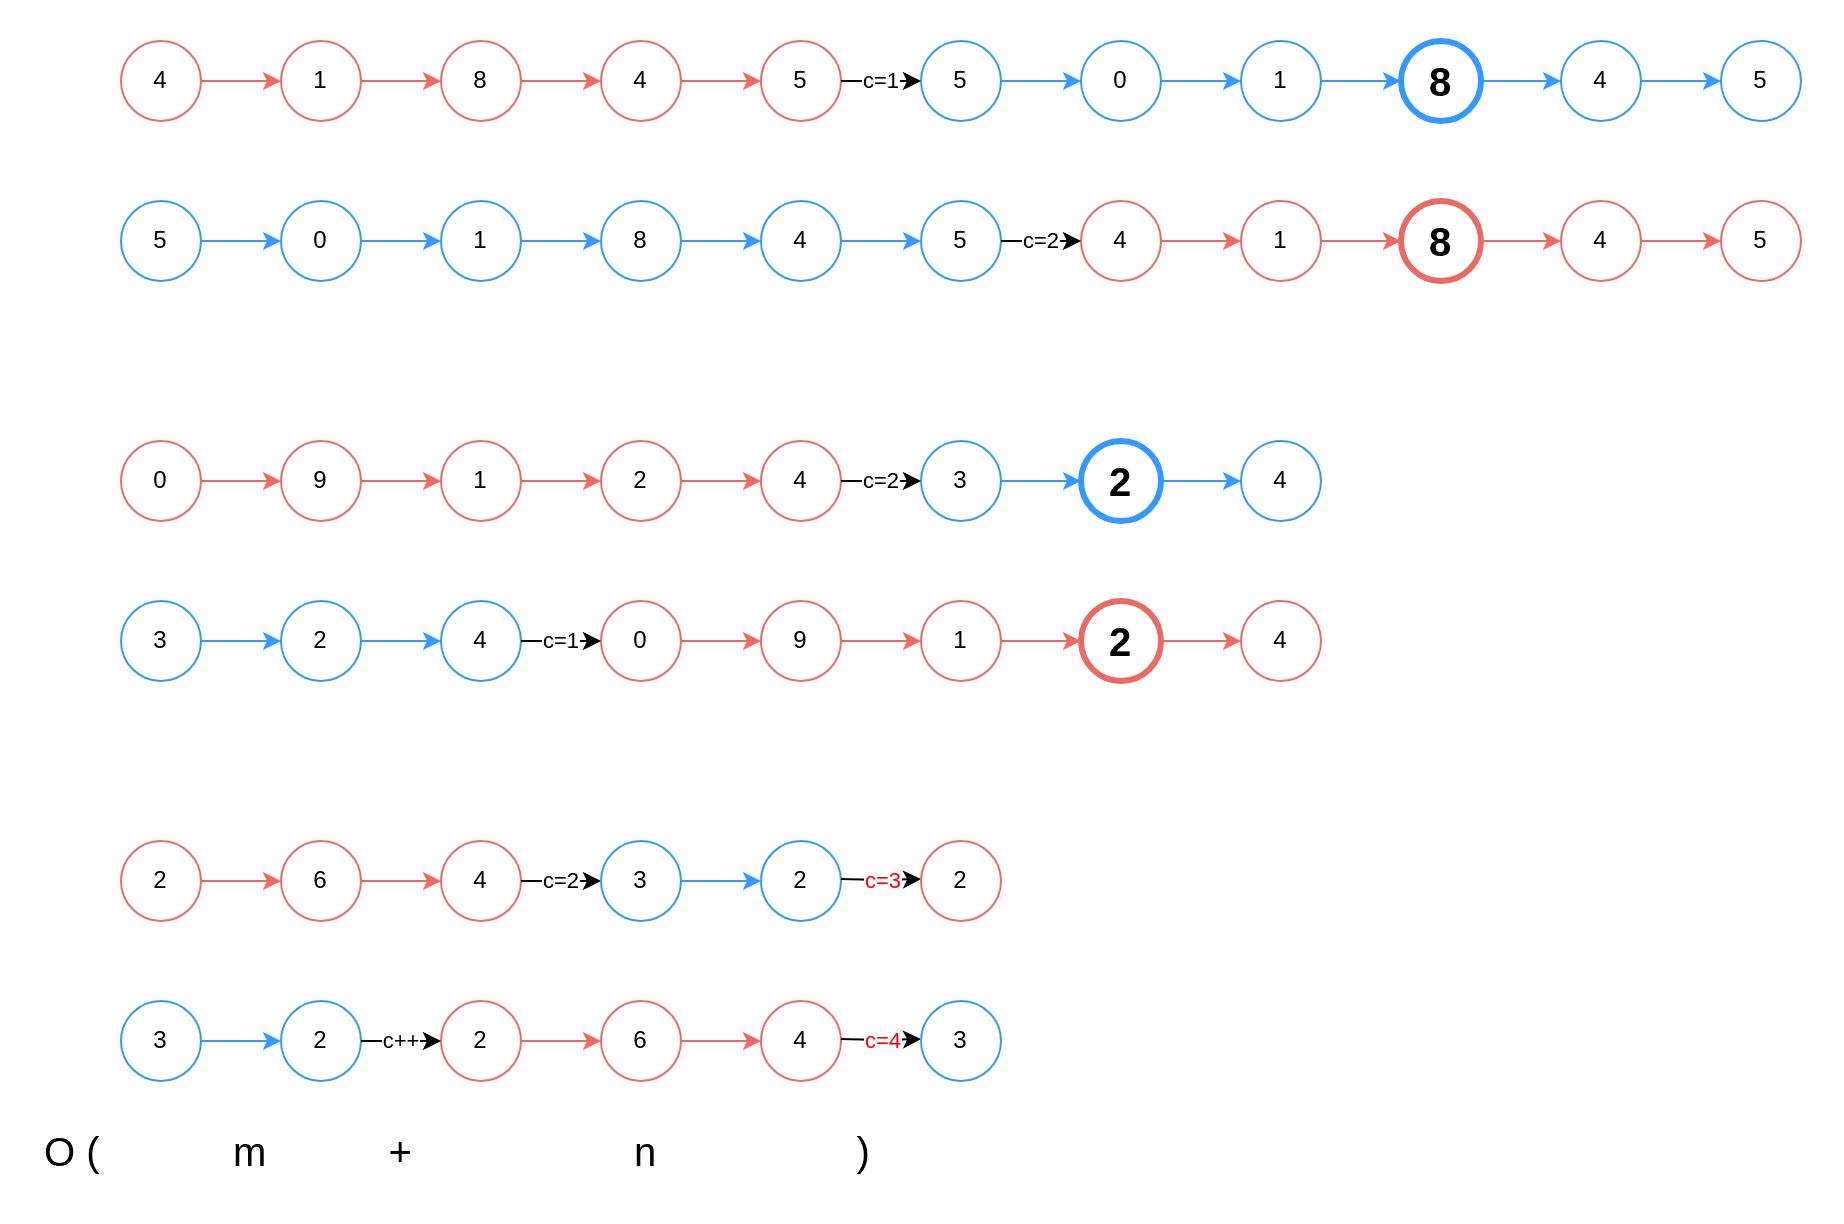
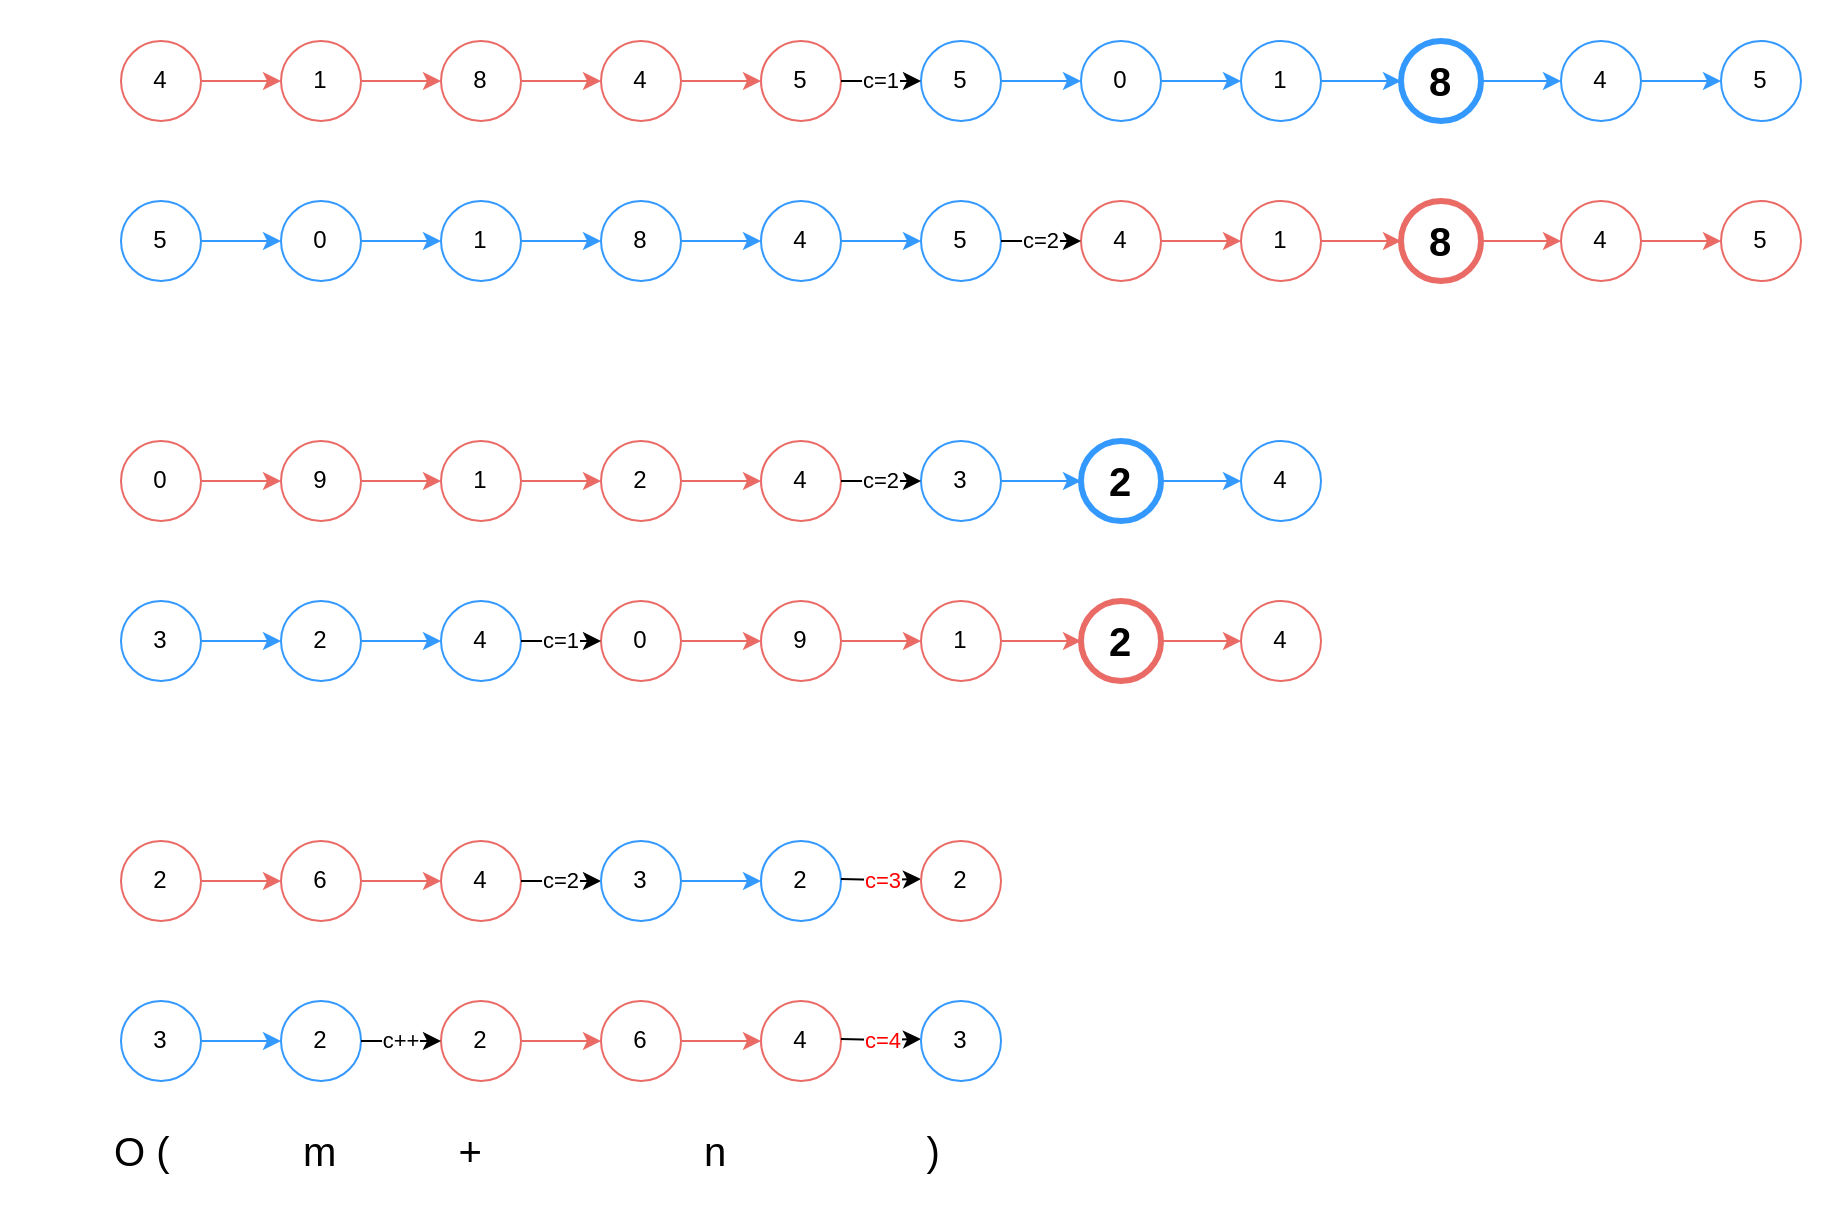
node "O ( m + n )": moved (521, 1151) -> (591, 1151)
